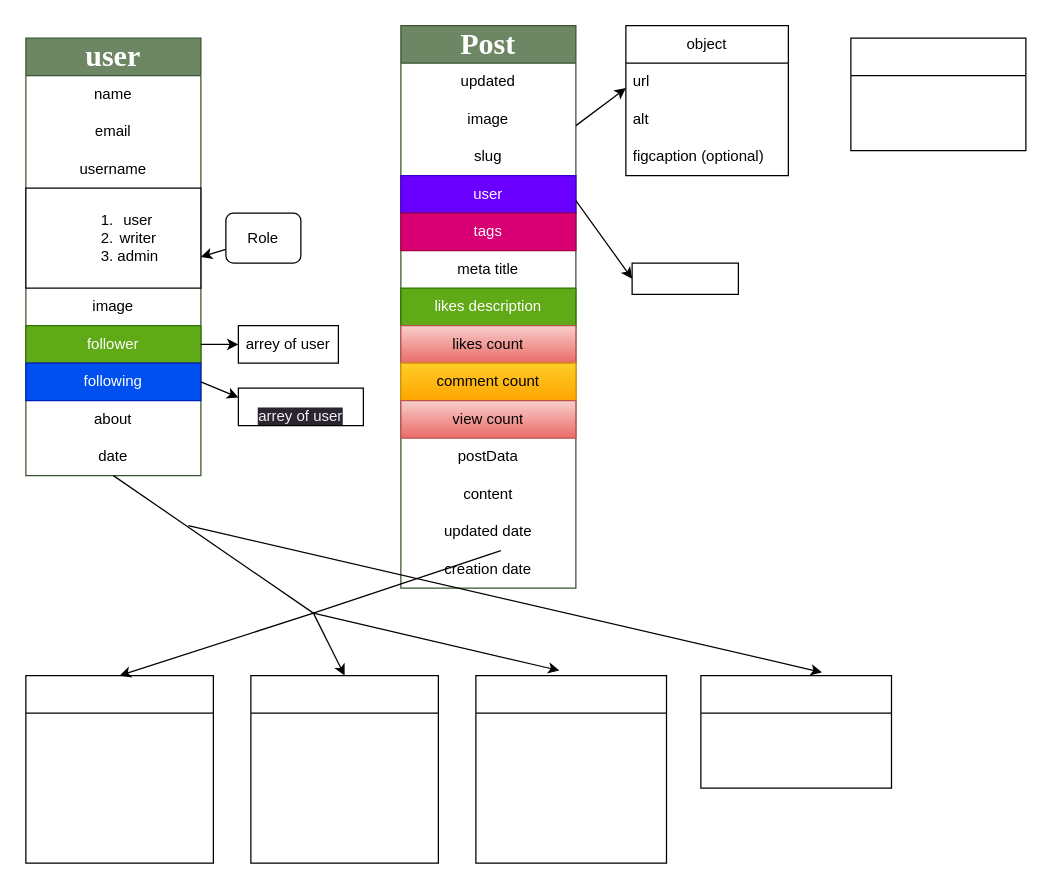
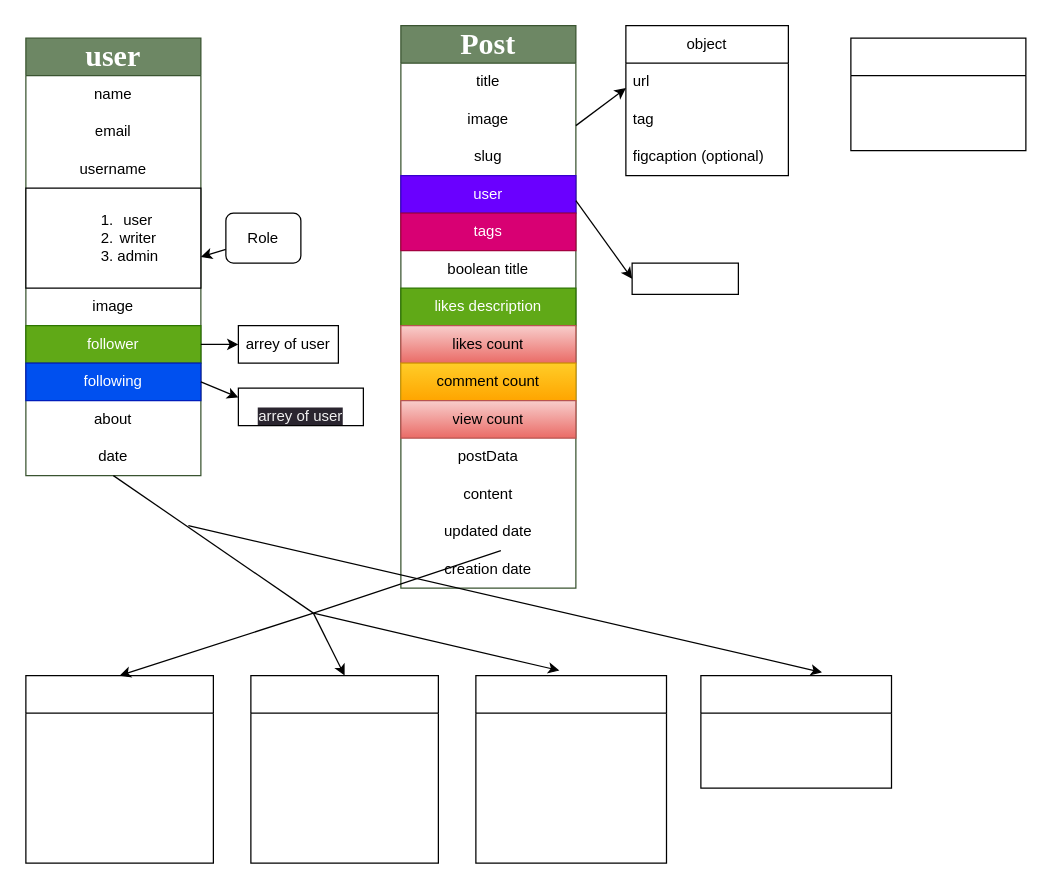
node "updated": label "updated" -> "title"
node "alt": label "alt" -> "tag"
node "meta title": label "meta title" -> "boolean title"
